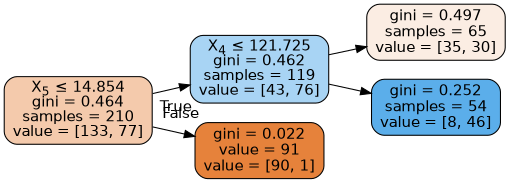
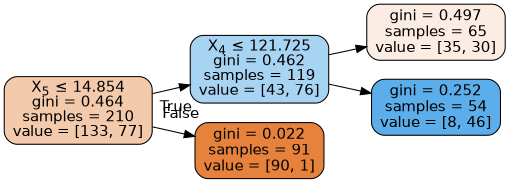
node "gini = 0.022": text "value = 91" -> "samples = 91"
